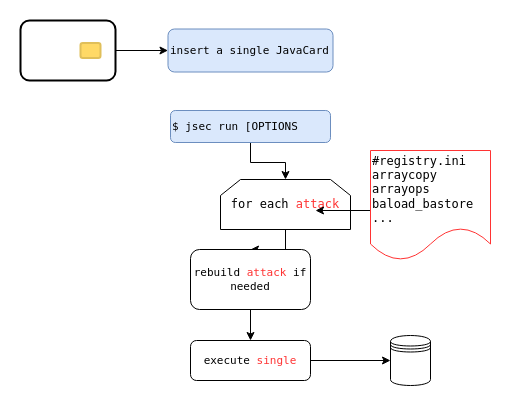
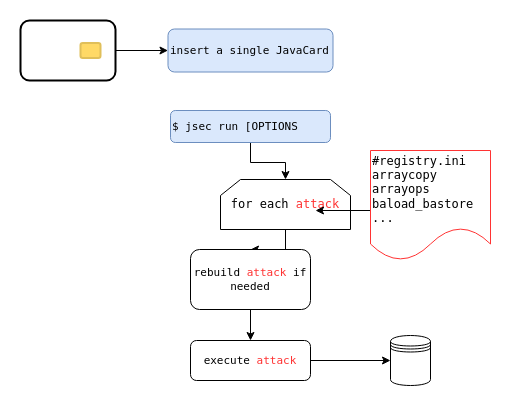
node "execute single": label "execute single" -> "execute attack"
